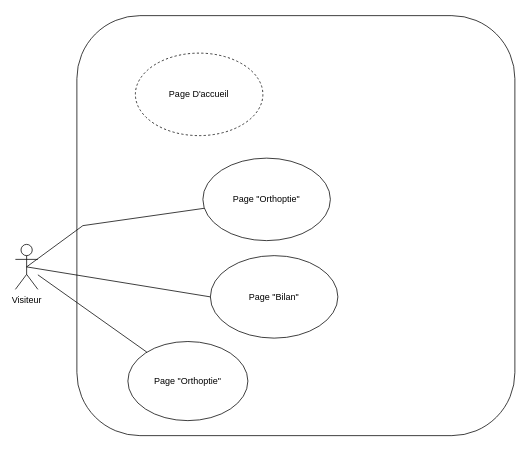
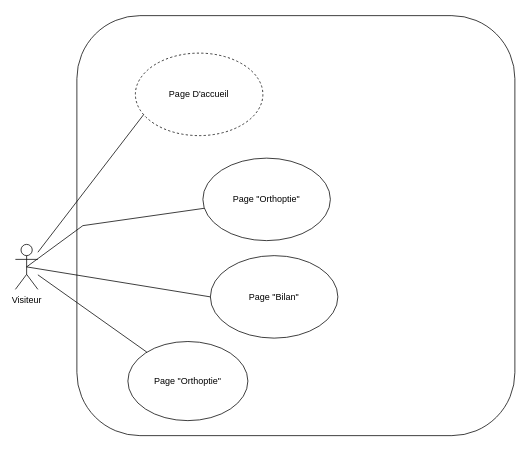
edge "Page D'accueil" -- "Visiteur": added
